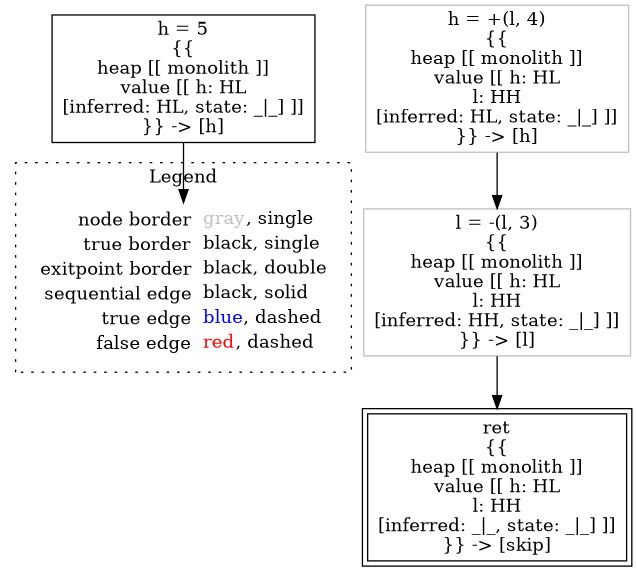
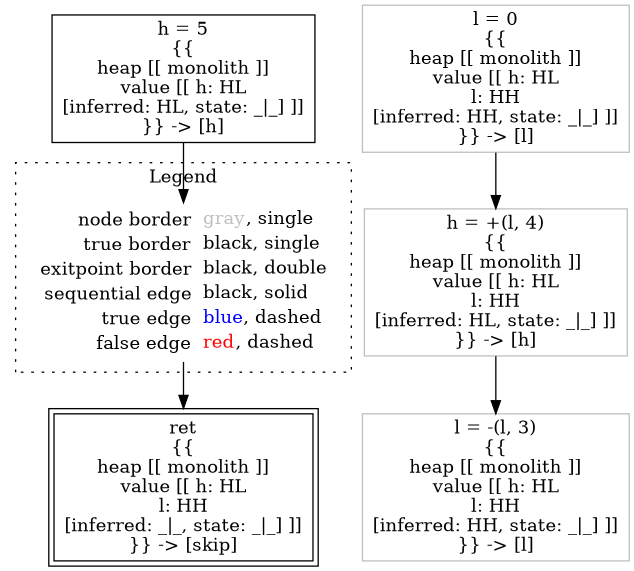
node "l = 0": added
edge "l = -(l, 3)" -> "ret": now "node border" -> "ret"
